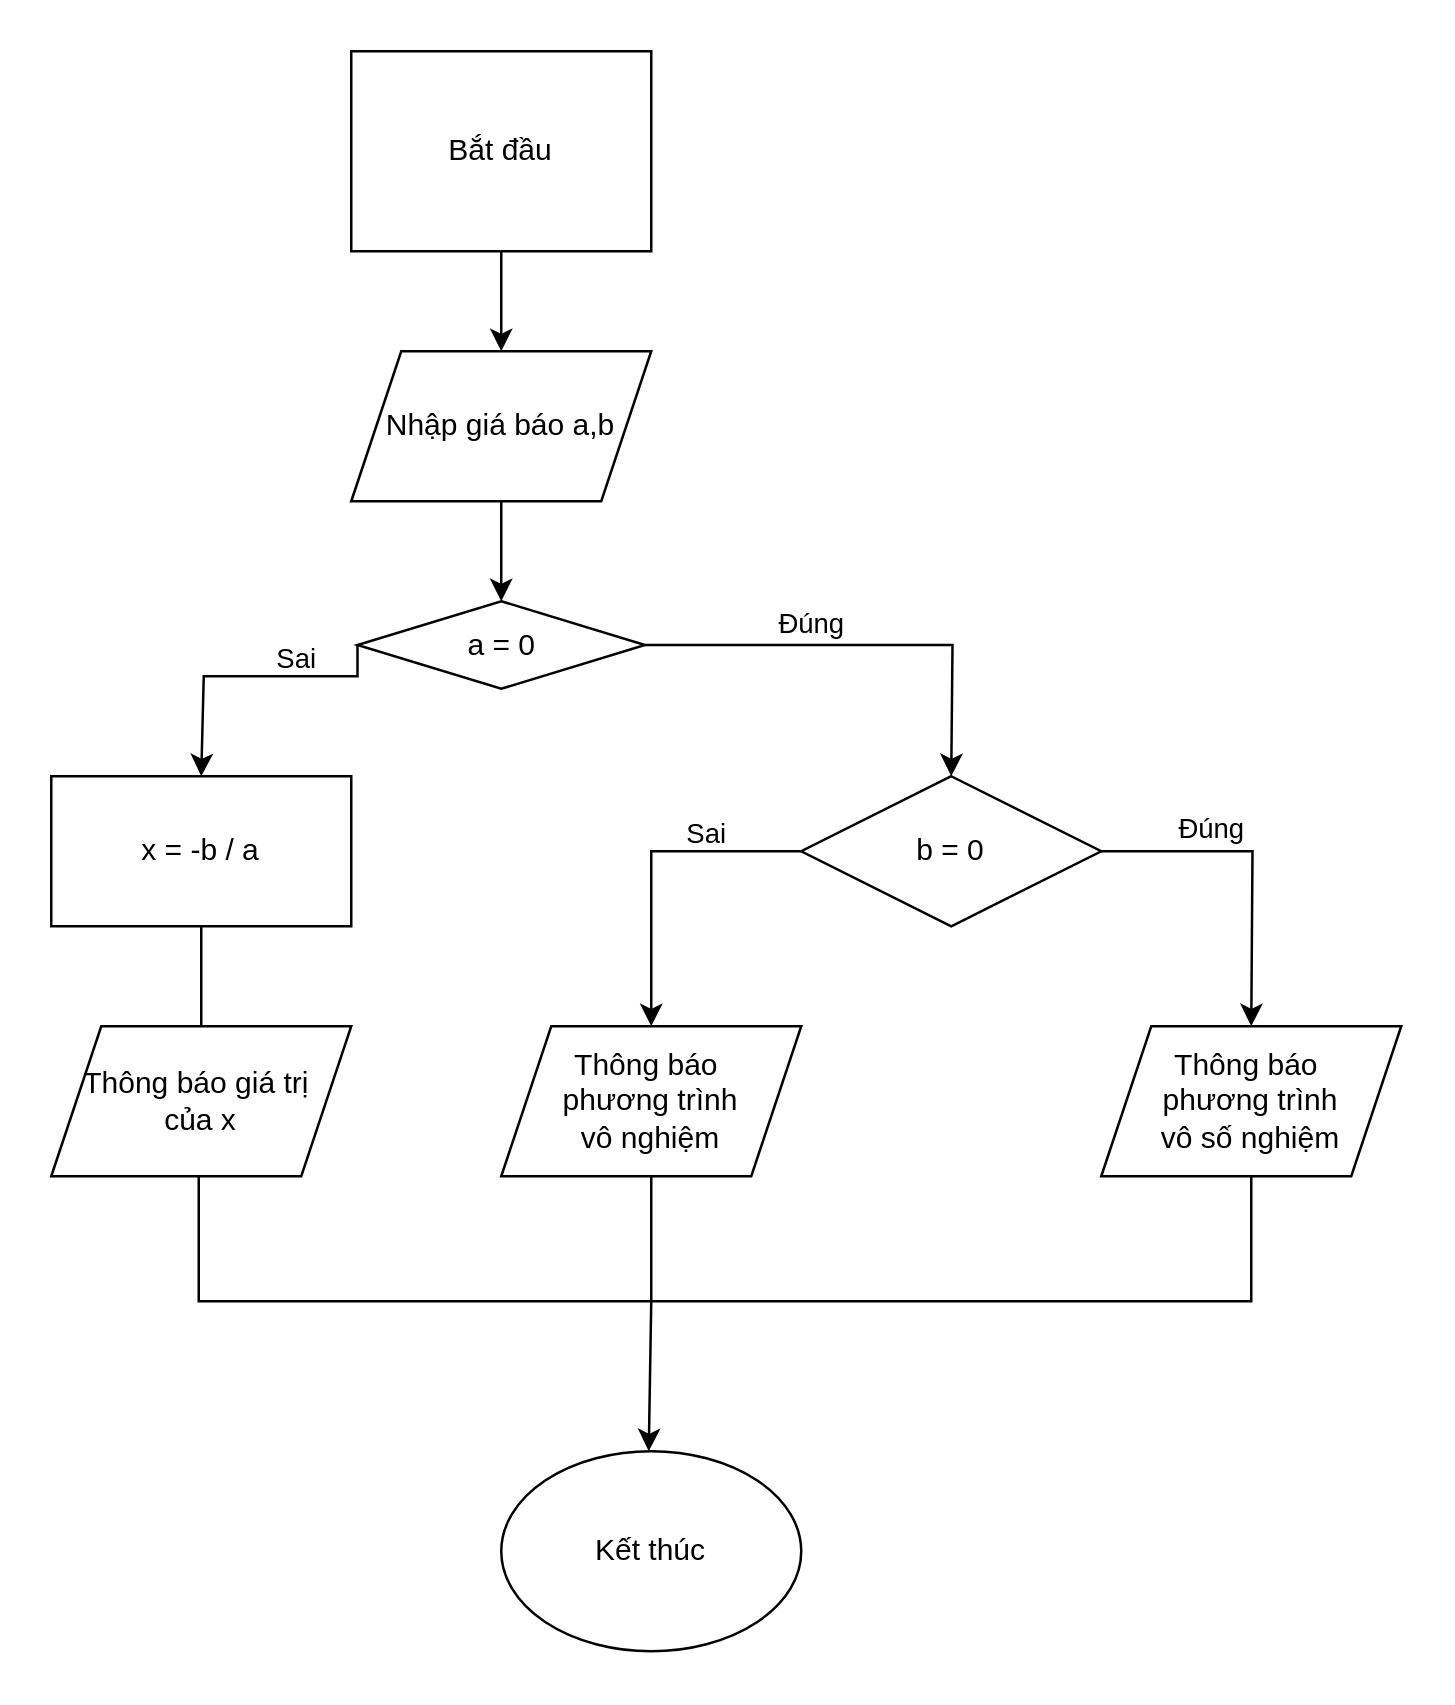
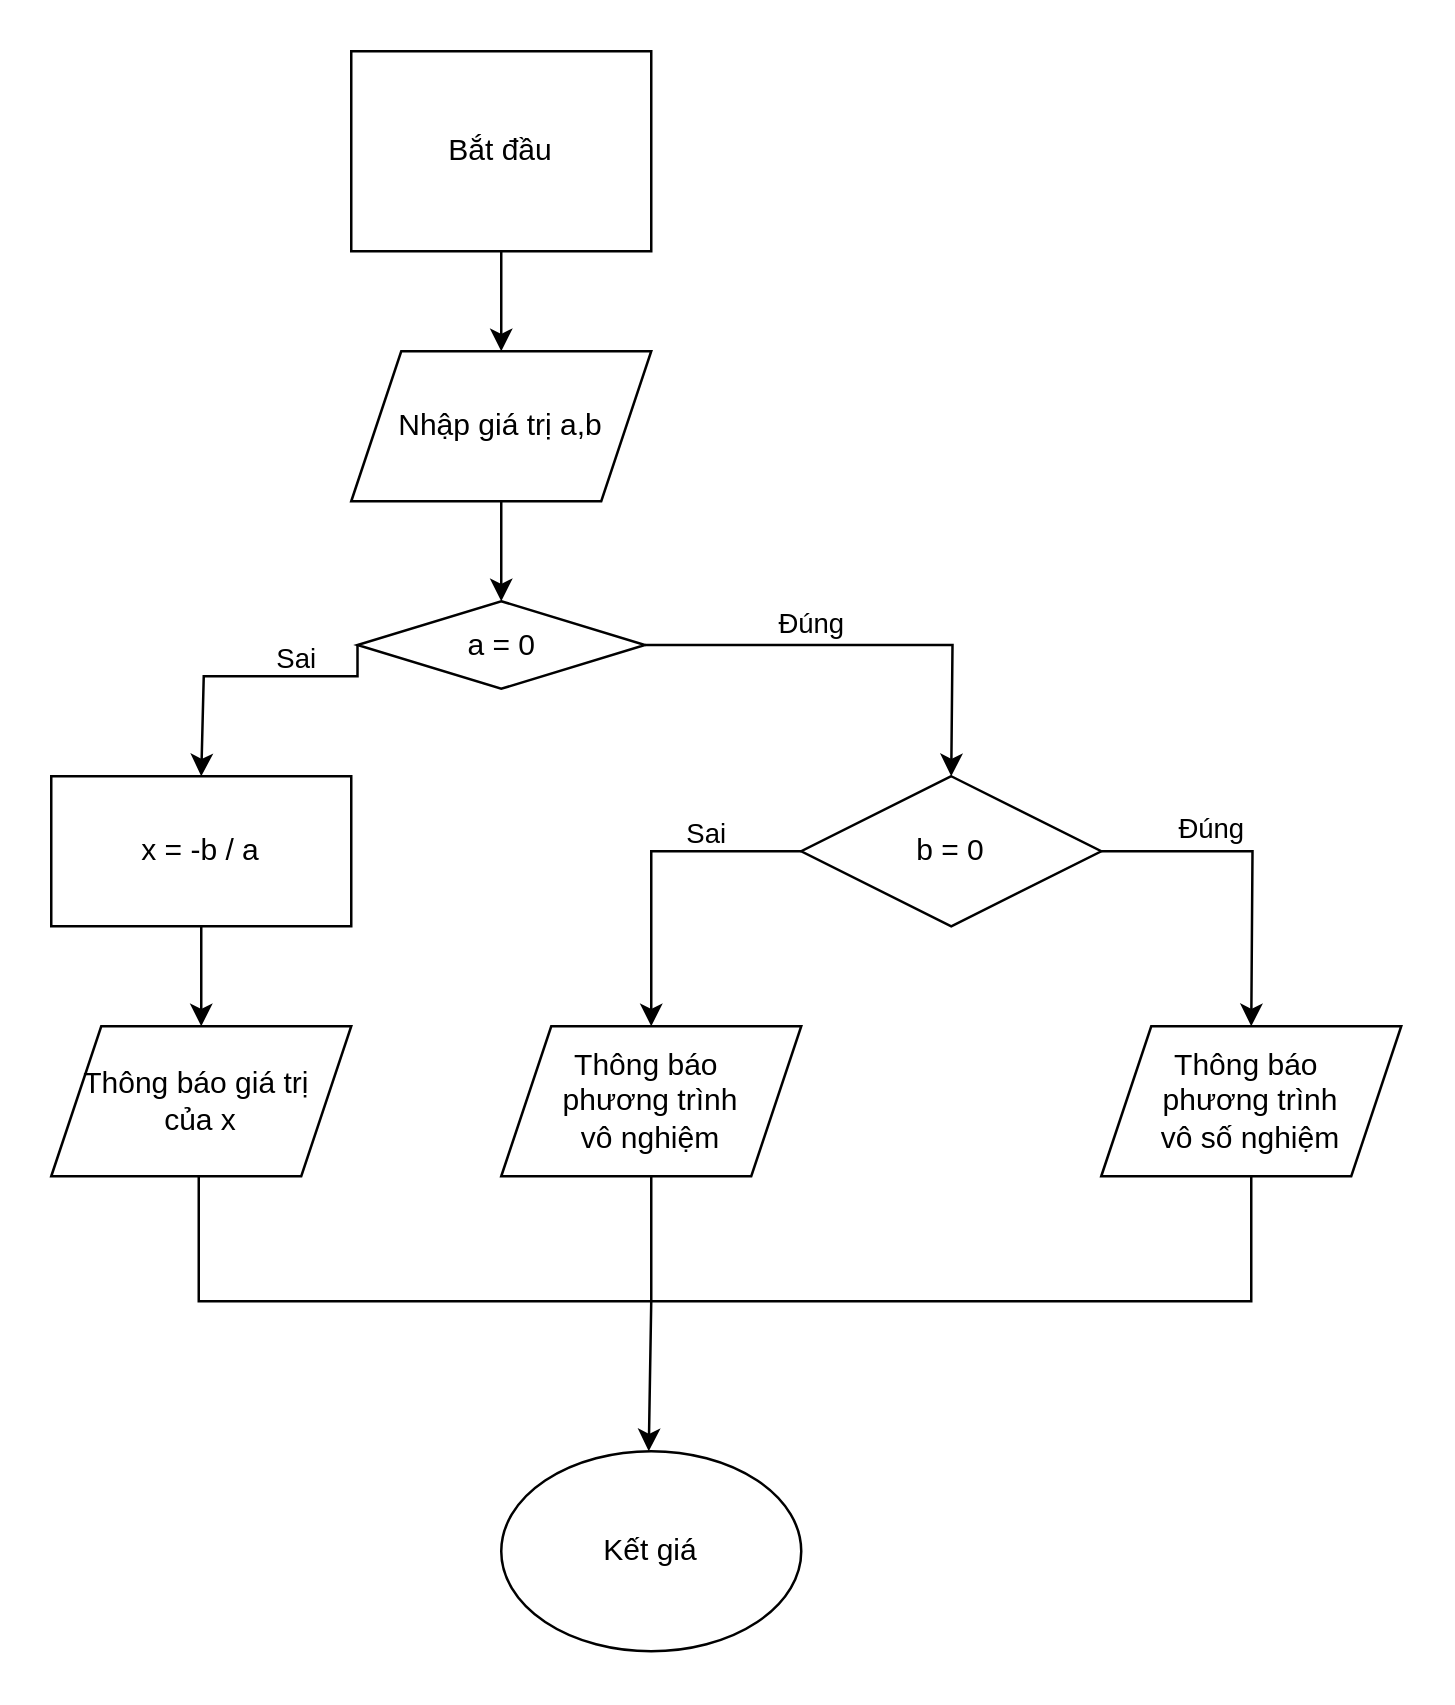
node "Nhập giá báo a,b": label "Nhập giá báo a,b" -> "Nhập giá trị a,b"
edge "x = -b / a" -- "Thông báo giá trị của x": arrowhead none -> classic
node "Kết thúc": label "Kết thúc" -> "Kết giá"
